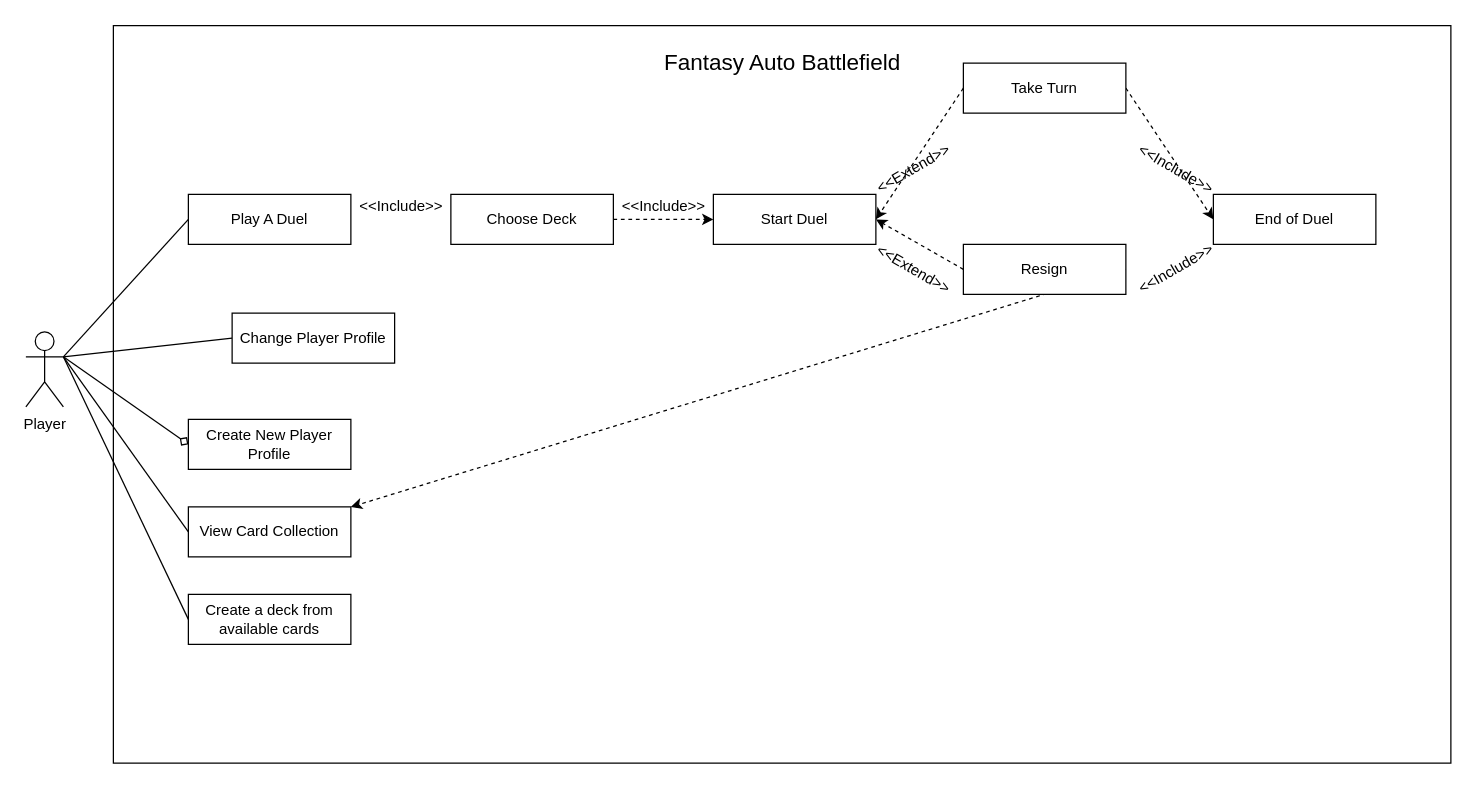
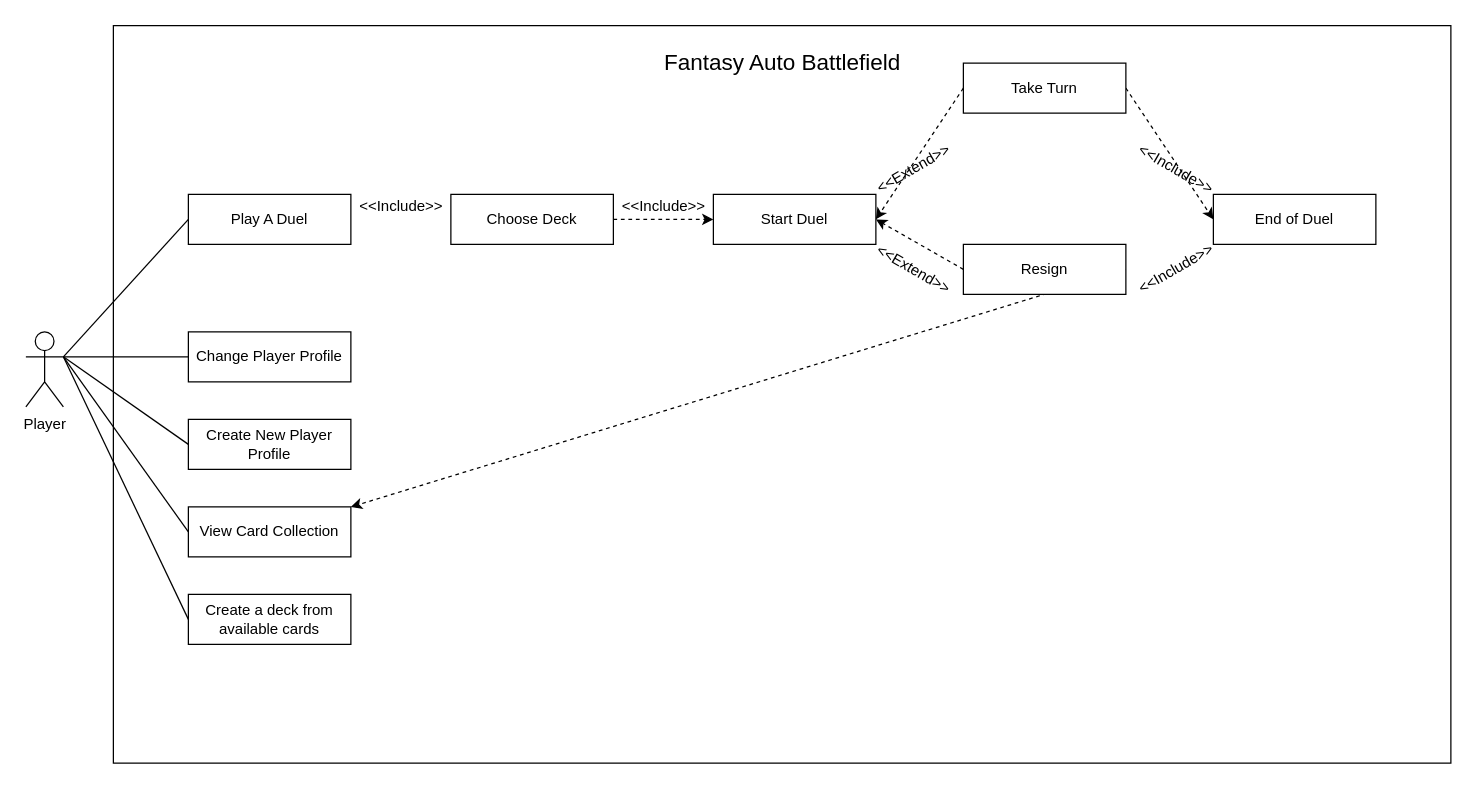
node "Change Player Profile": moved (313, 338) -> (269, 357)
edge "Player" -> "Create New Player Profile": arrowhead diamond -> none
